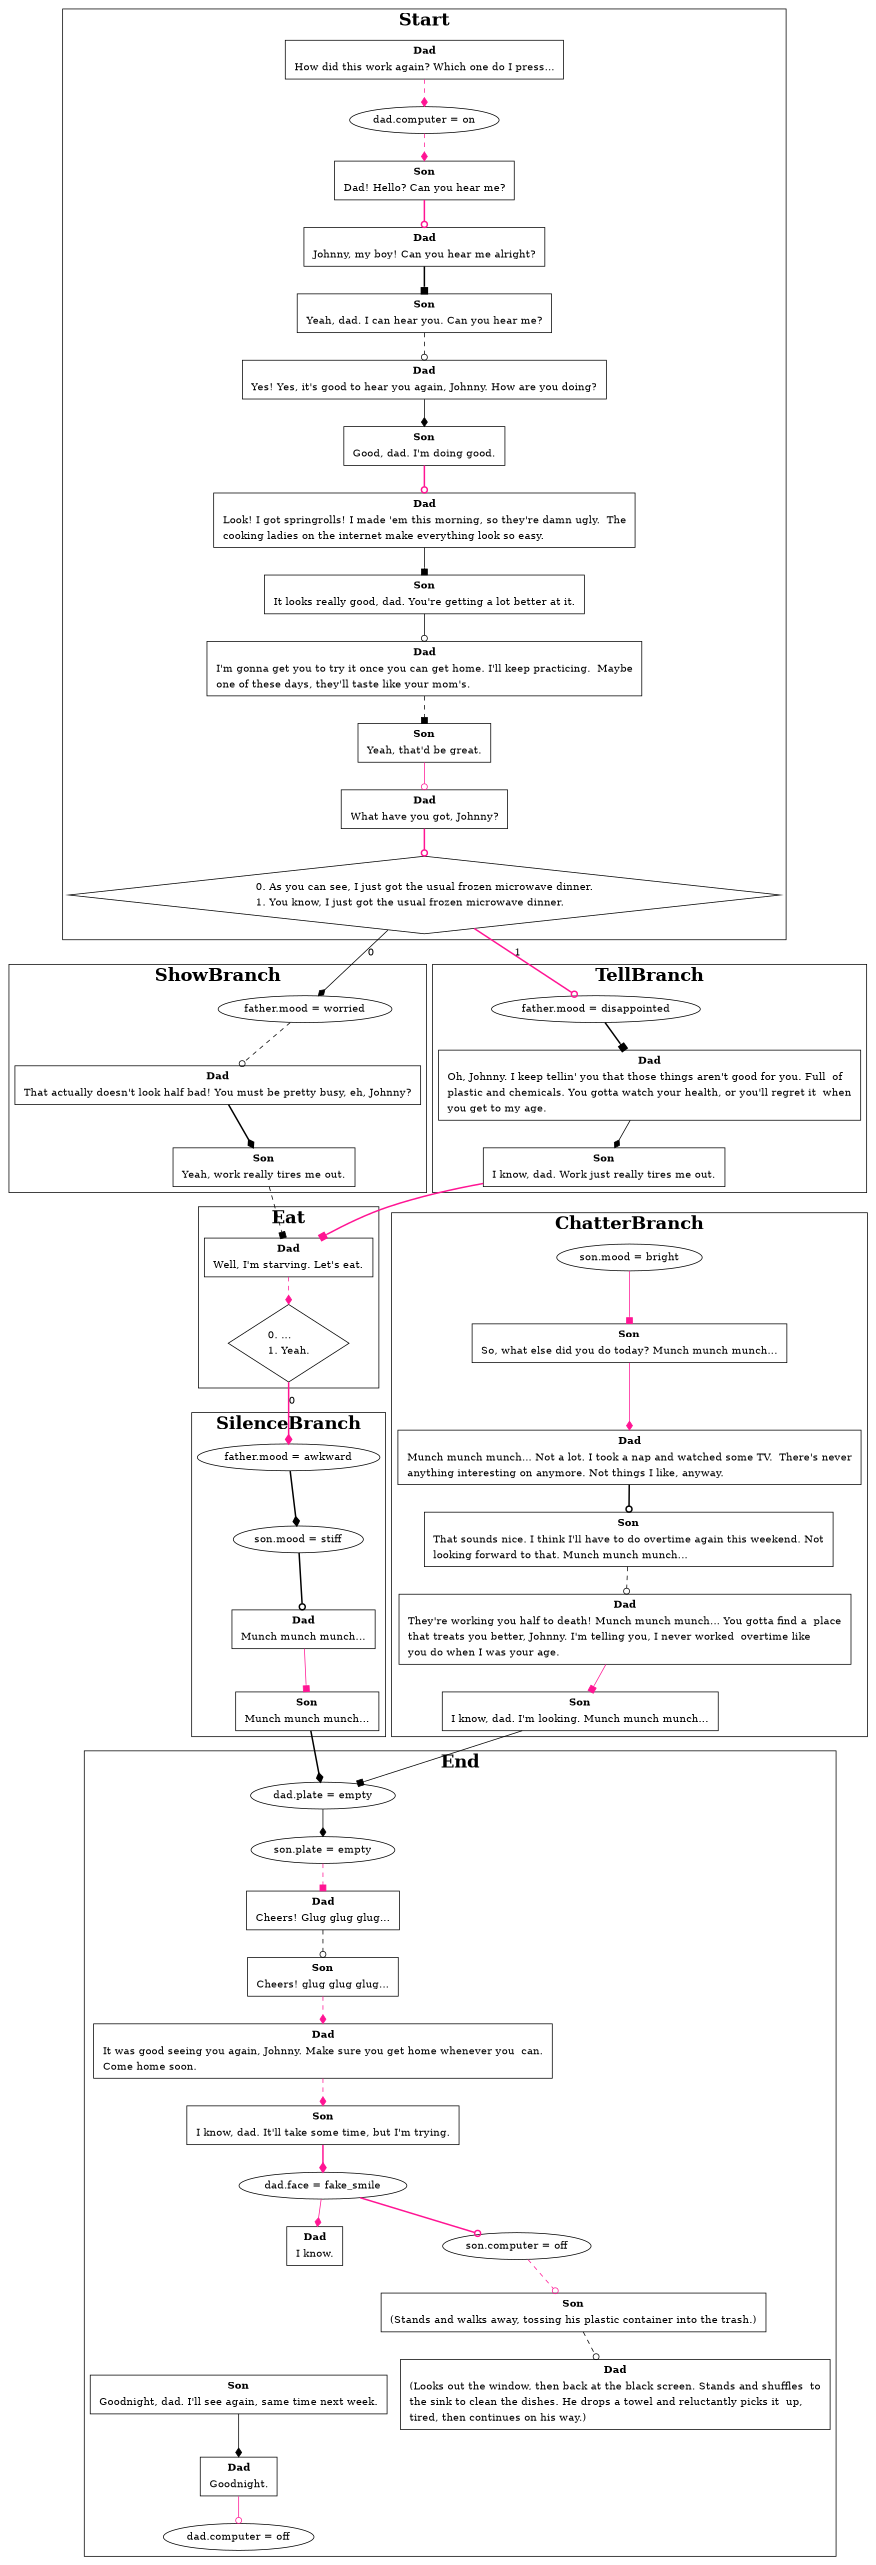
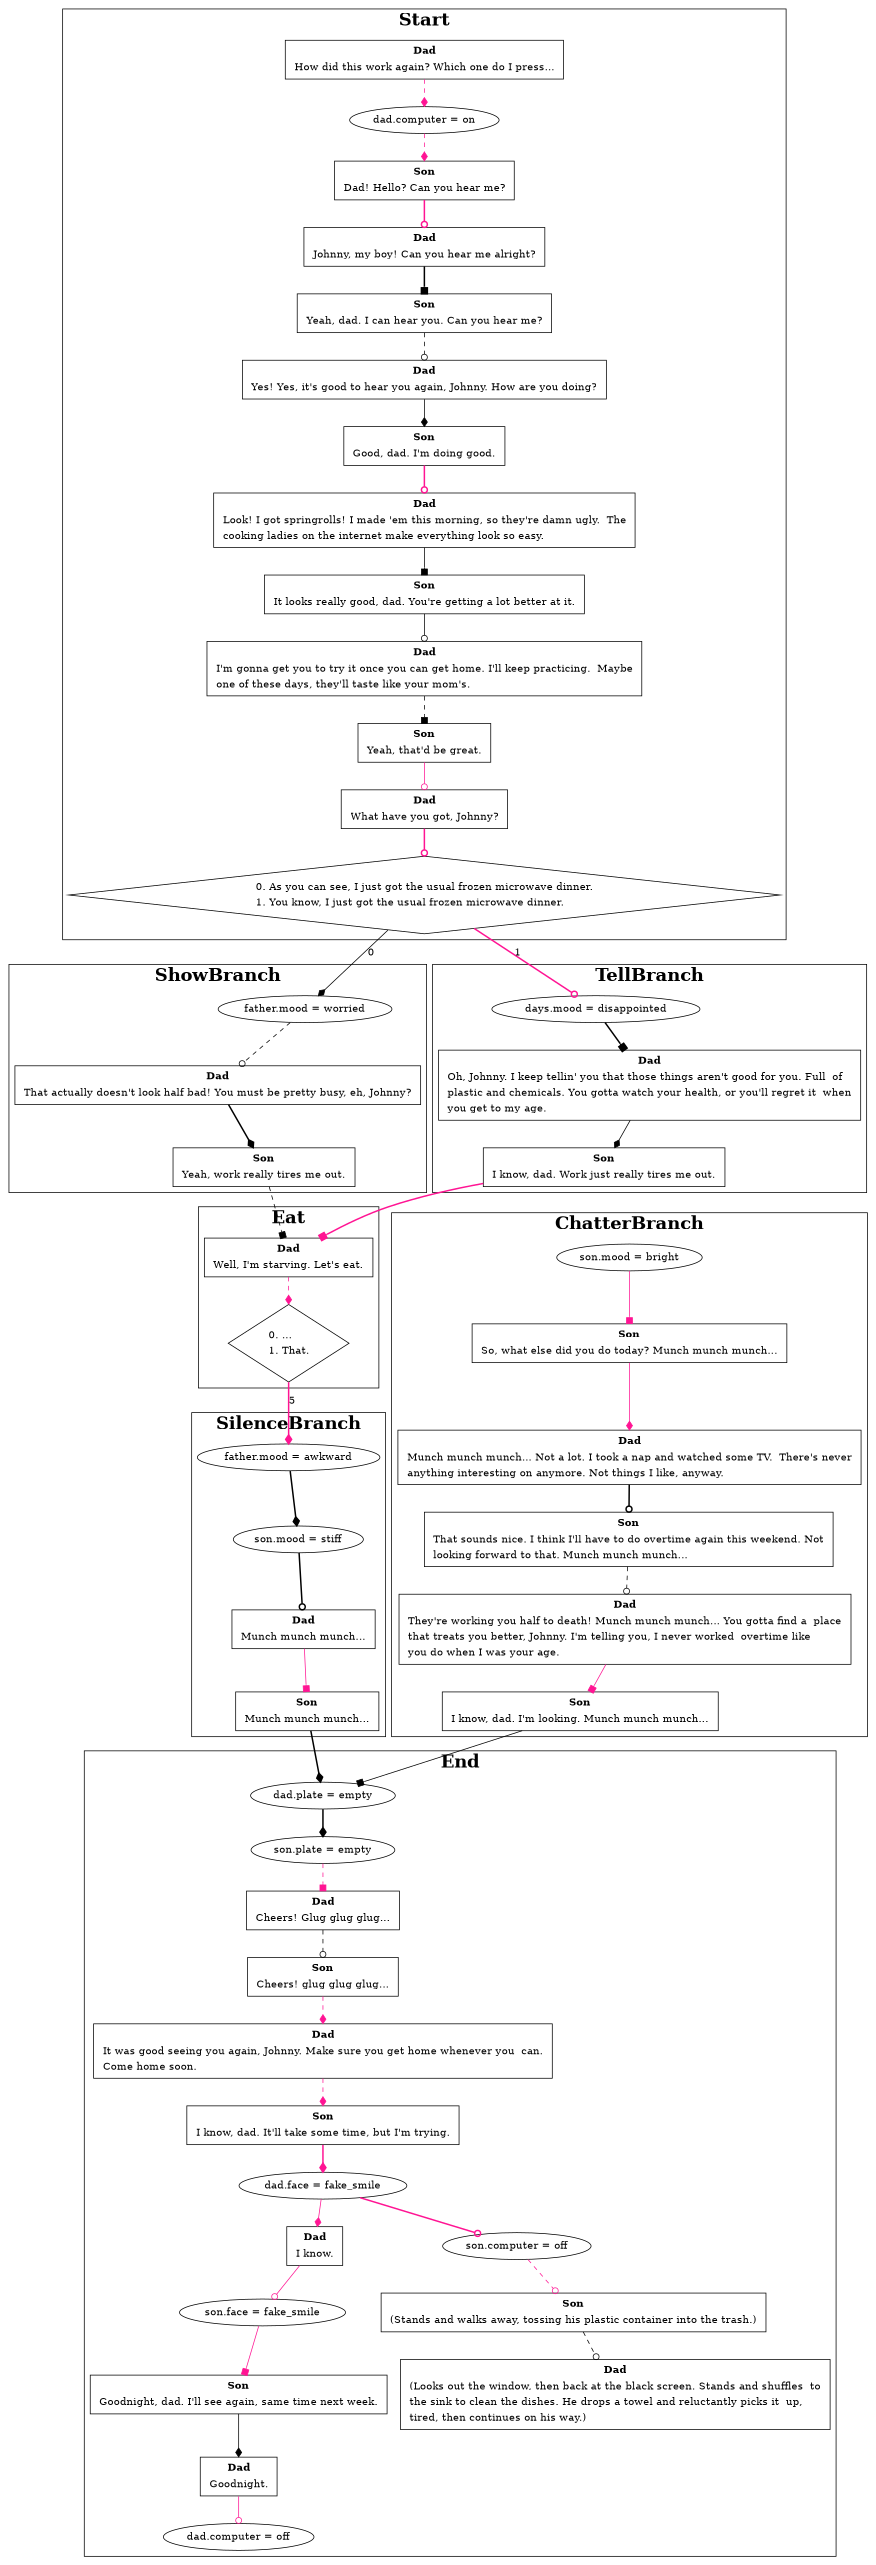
node "father.mood = disappointed": label "father.mood = disappointed" -> "days.mood = disappointed"
node "0. ...": text "1. Yeah." -> "1. That."
edge "0. ..." -> "father.mood = awkward": label "0" -> "5"
edge "dad.plate = empty" -> "son.plate = empty": style solid -> bold
node "son.face = fake_smile": added
